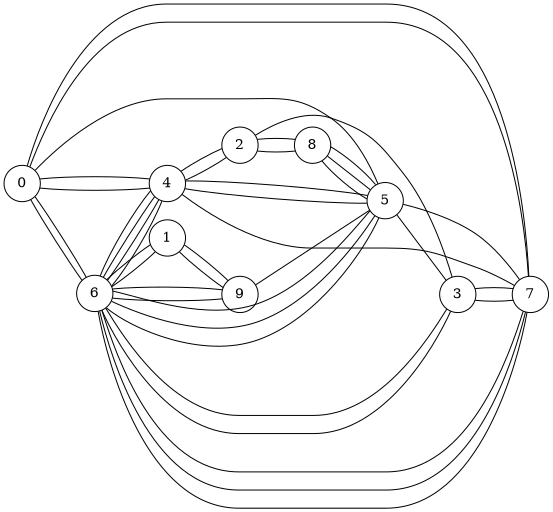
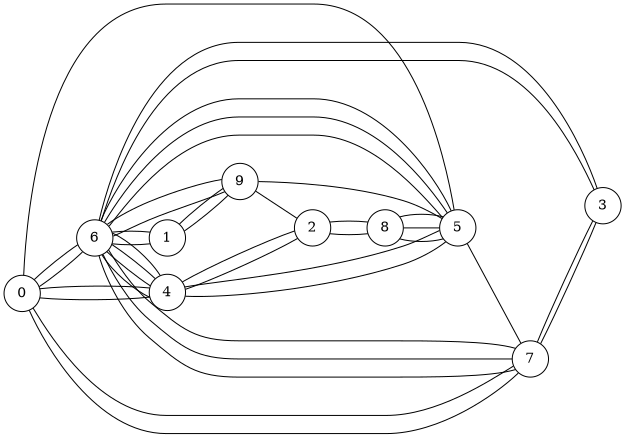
edge "2" -- "3": now "2" -- "9"
edge "5" -- "3": removed
edge "4" -- "7": removed
